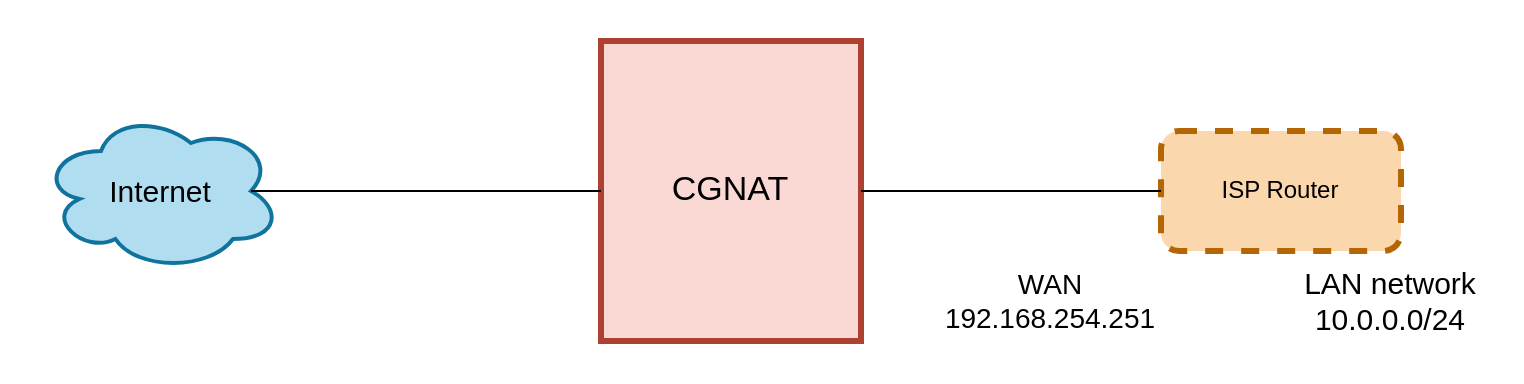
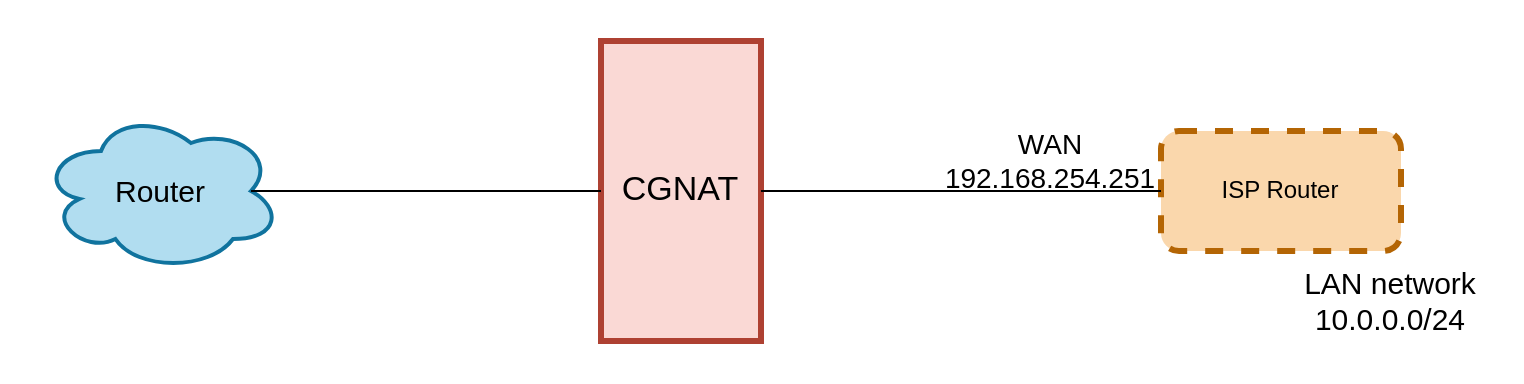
node "Internet": label "Internet" -> "Router"
node "CGNAT": size 260x300 -> 160x300
node "WAN 192.168.254.251": moved (1051, 301) -> (1051, 161)
